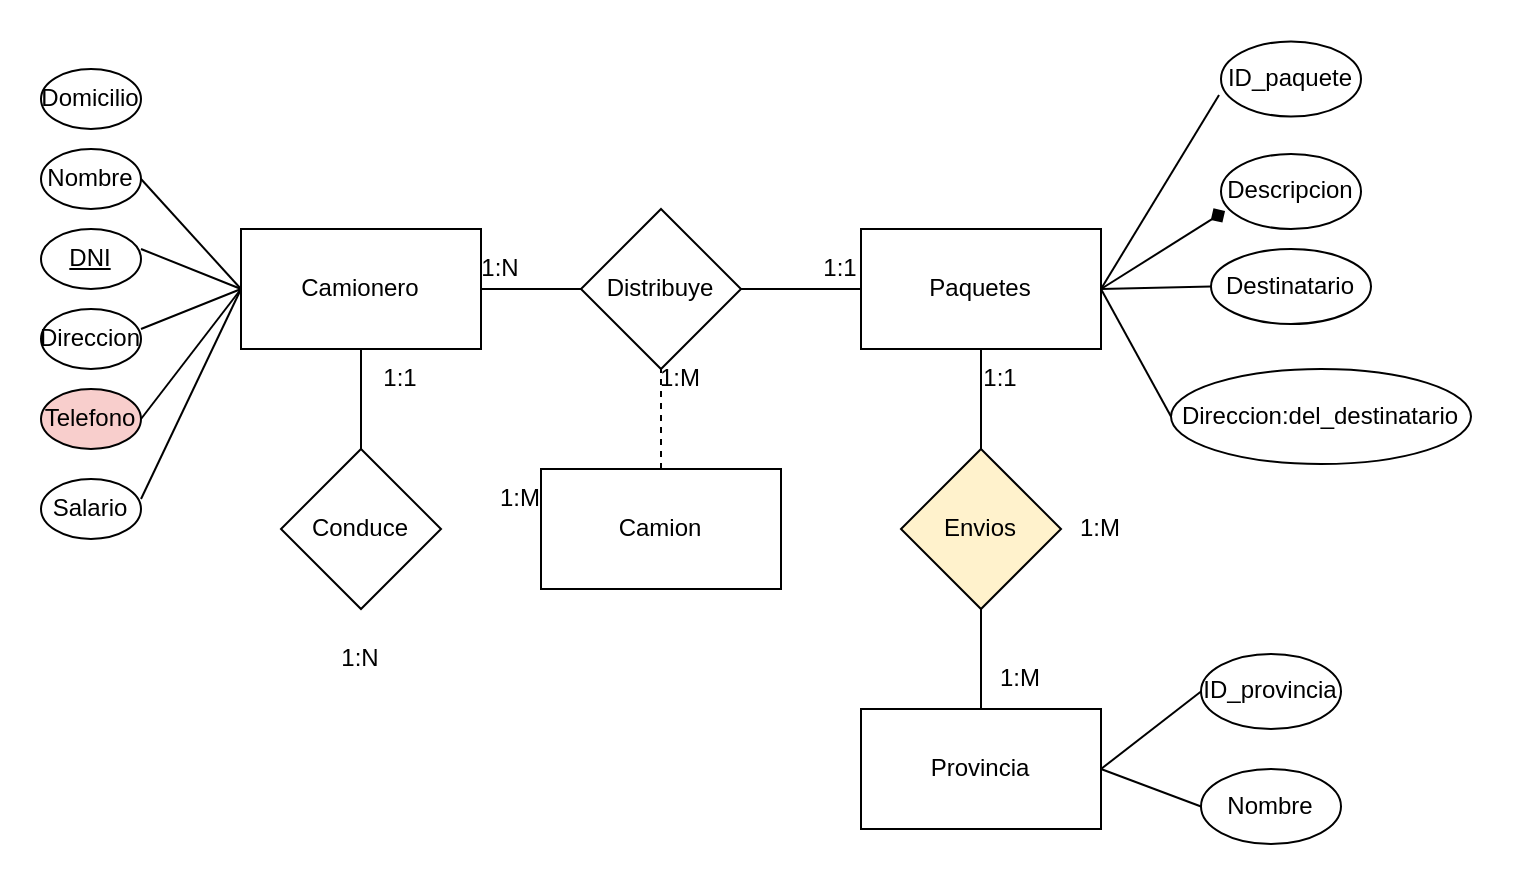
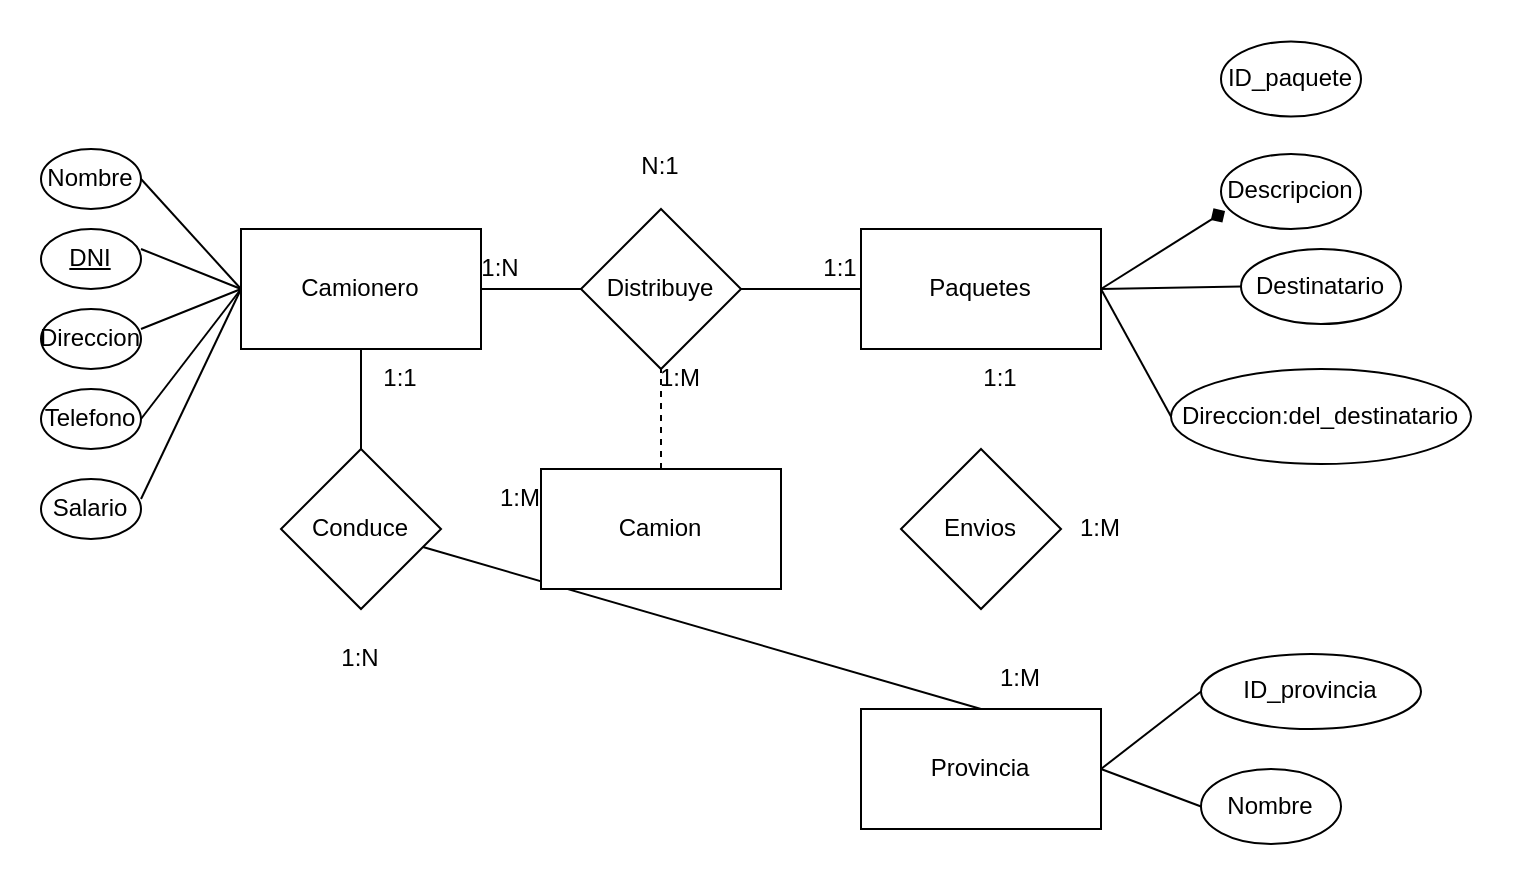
node "Domicilio": removed
node "N:1": added
edge "ID_paquete" -- "Paquetes": removed
node "Destinatario": moved (1291, 287) -> (1321, 287)
node "Telefono": fillcolor #f8cecc -> #ffffff
node "Envios": fillcolor #fff2cc -> #ffffff
edge "Paquetes" -- "Provincia": now "Conduce" -- "Provincia"
node "ID_provincia": size 140x75 -> 220x75
